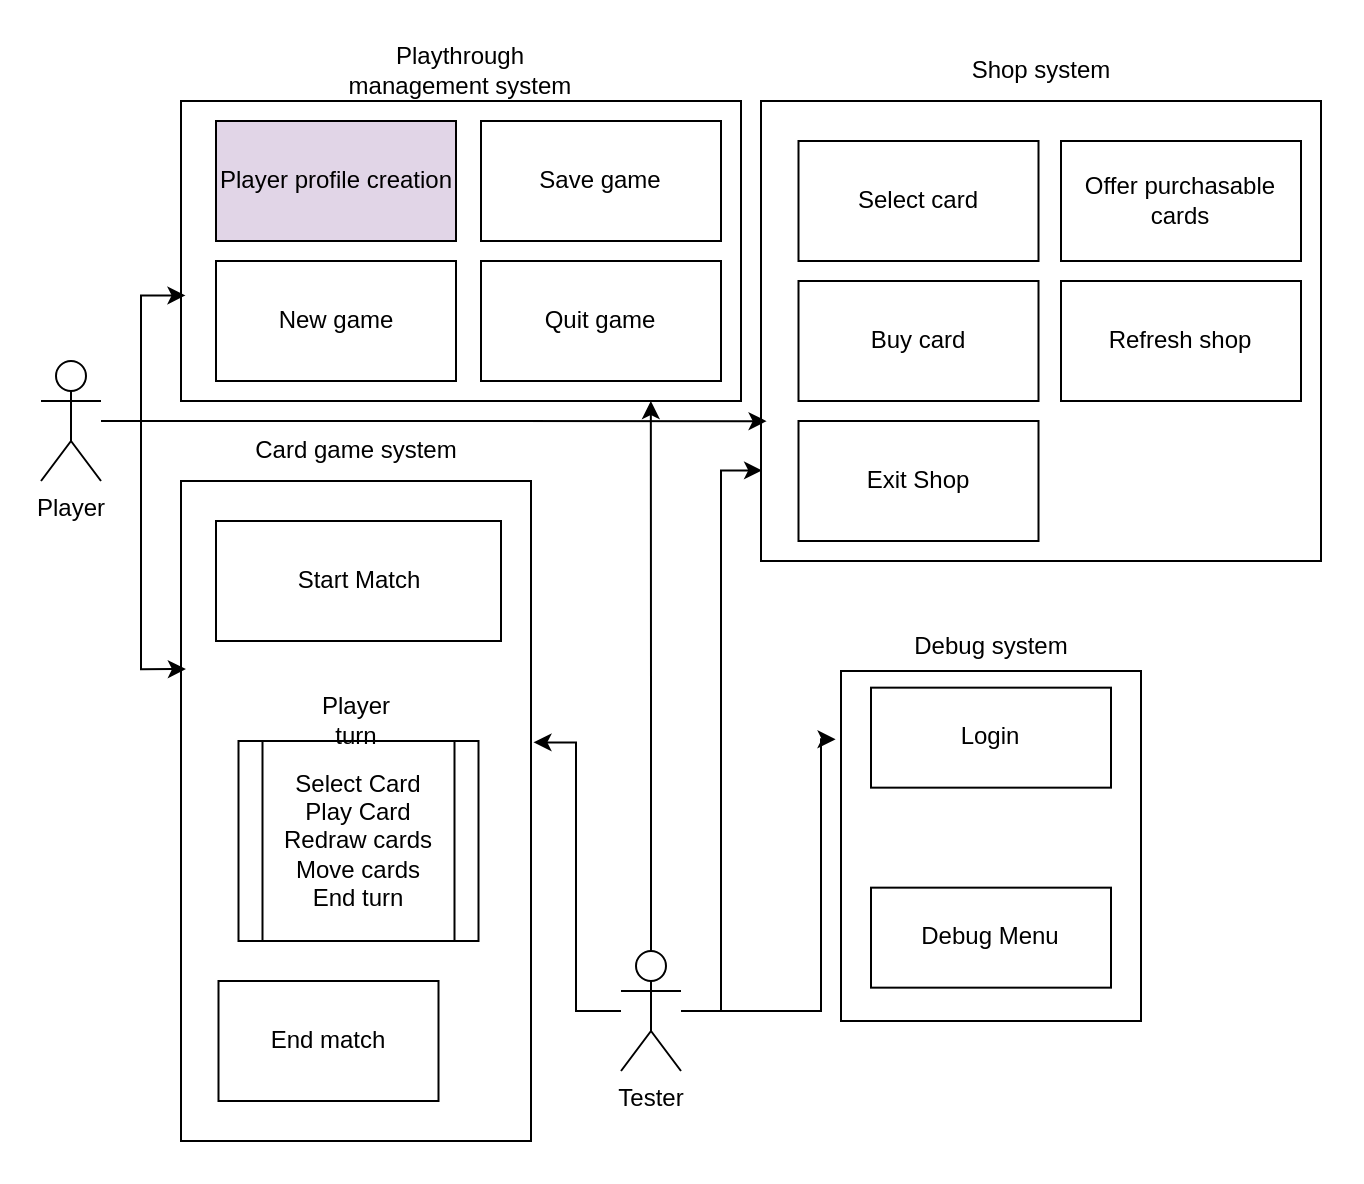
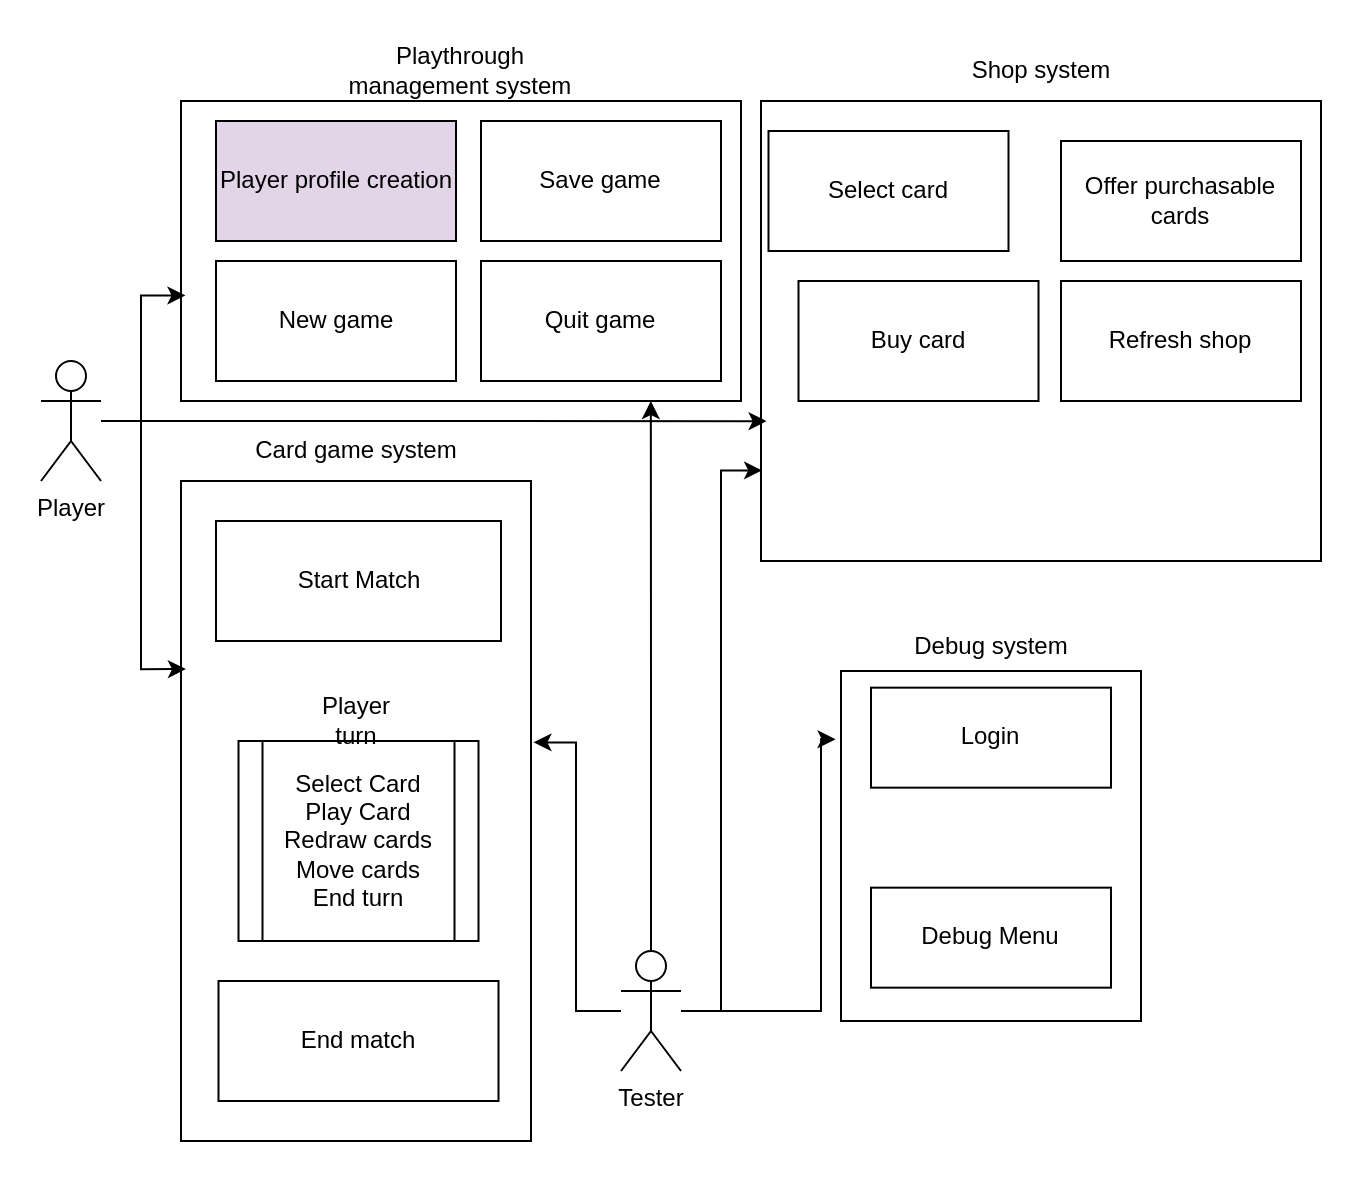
node "Select card": moved (919, 201) -> (889, 191)
node "Exit Shop": removed
node "End match": size 220x120 -> 280x120
